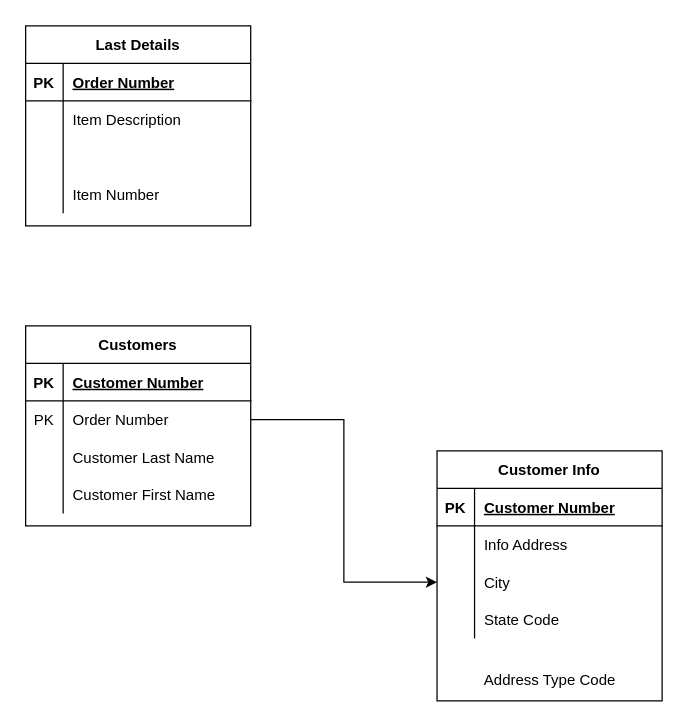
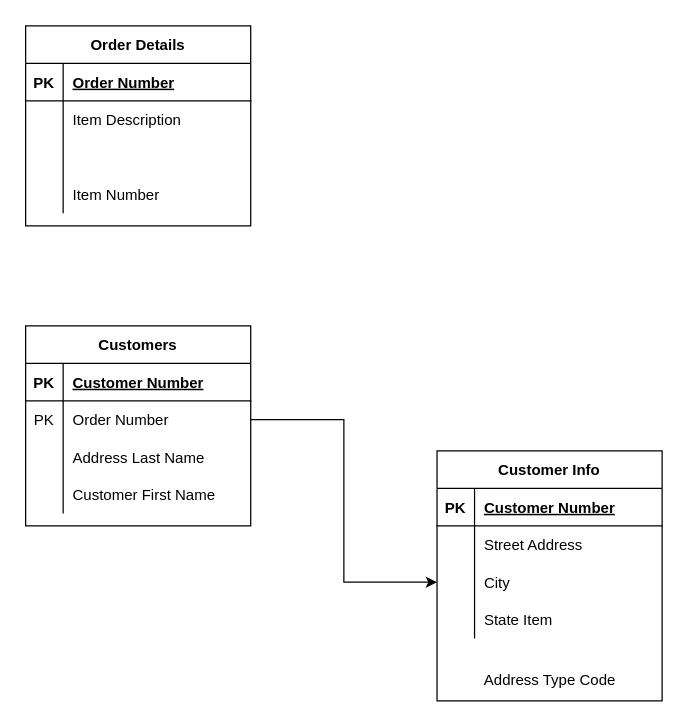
node "Last Details": label "Last Details" -> "Order Details"
node "Customer Last Name": label "Customer Last Name" -> "Address Last Name"
node "Info Address": label "Info Address" -> "Street Address"
node "State Code": label "State Code" -> "State Item"
